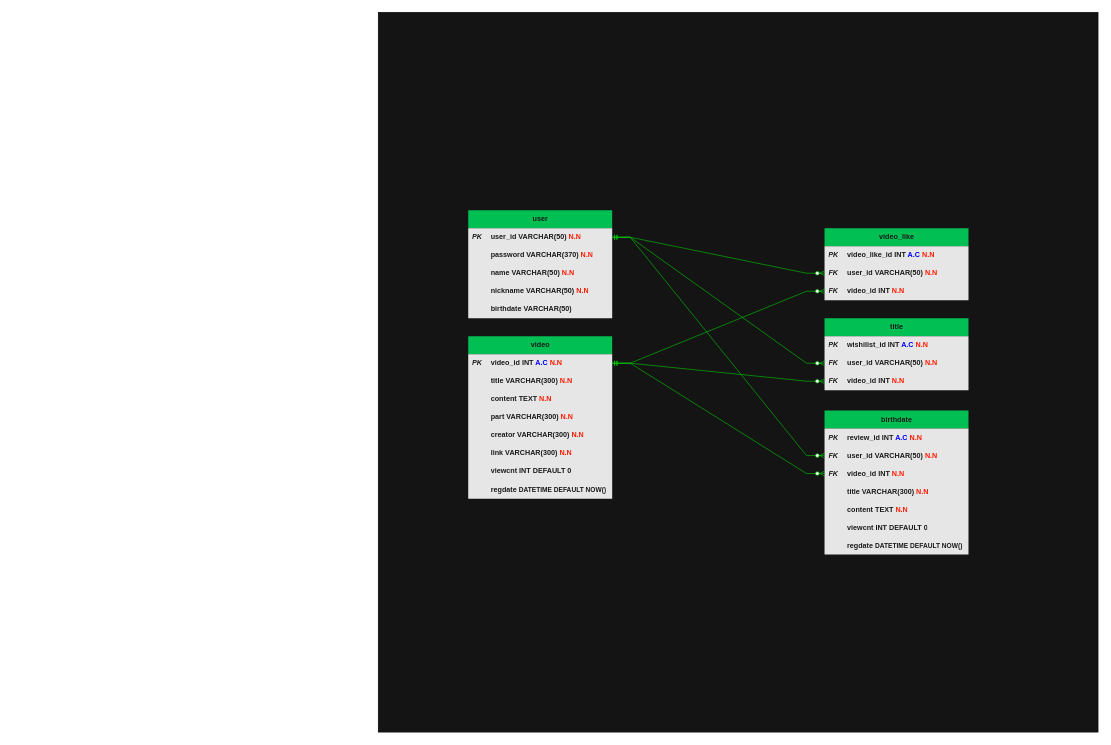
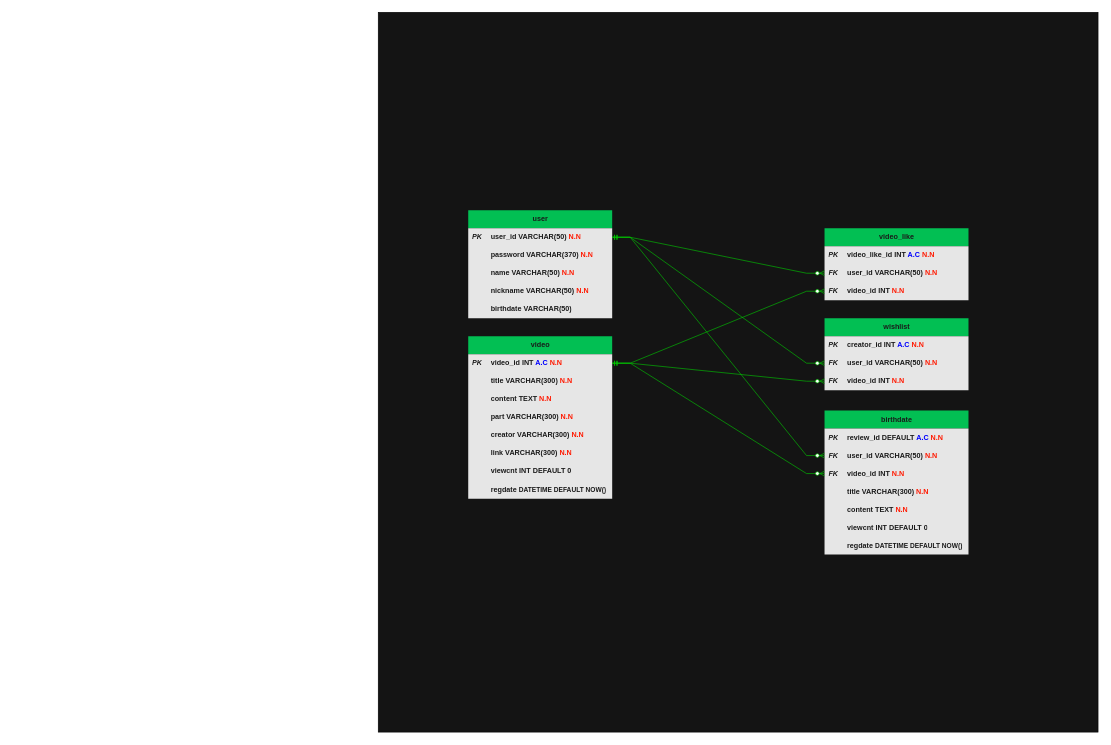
node "title": label "title" -> "wishlist"
node "wishilist_id INT A.C N.N": label "wishilist_id INT A.C N.N" -> "creator_id INT A.C N.N"
node "review_id INT A.C N.N": label "review_id INT A.C N.N" -> "review_id DEFAULT A.C N.N"
